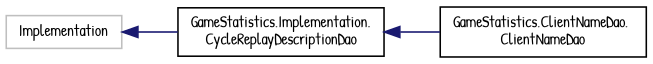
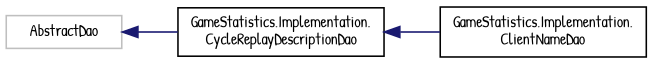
node "Implementation": label "Implementation" -> "AbstractDao"
node "GameStatistics.ClientNameDao. ClientNameDao": label "GameStatistics.ClientNameDao. ClientNameDao" -> "GameStatistics.Implementation. ClientNameDao"
